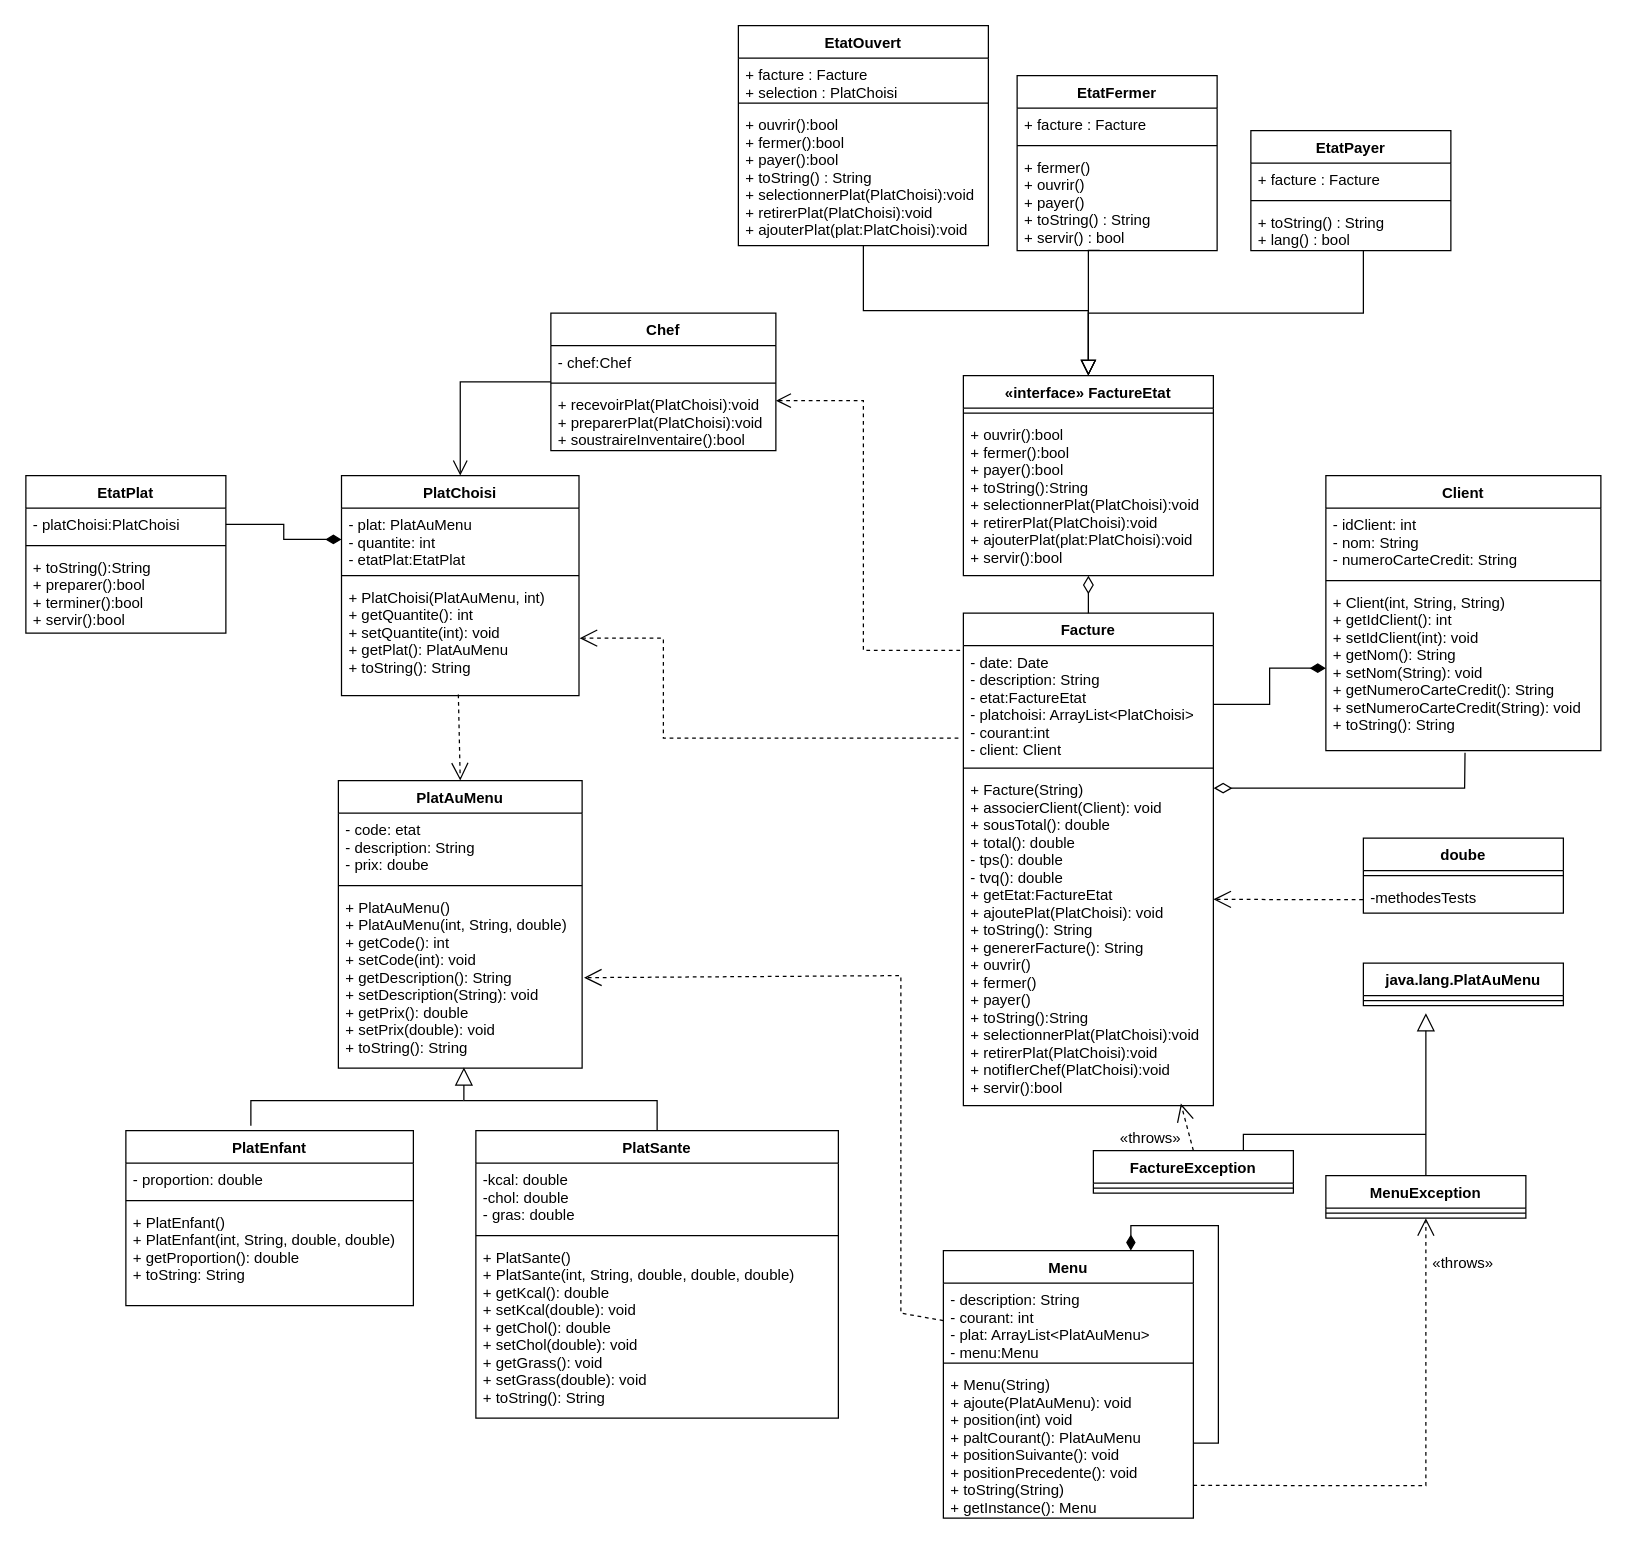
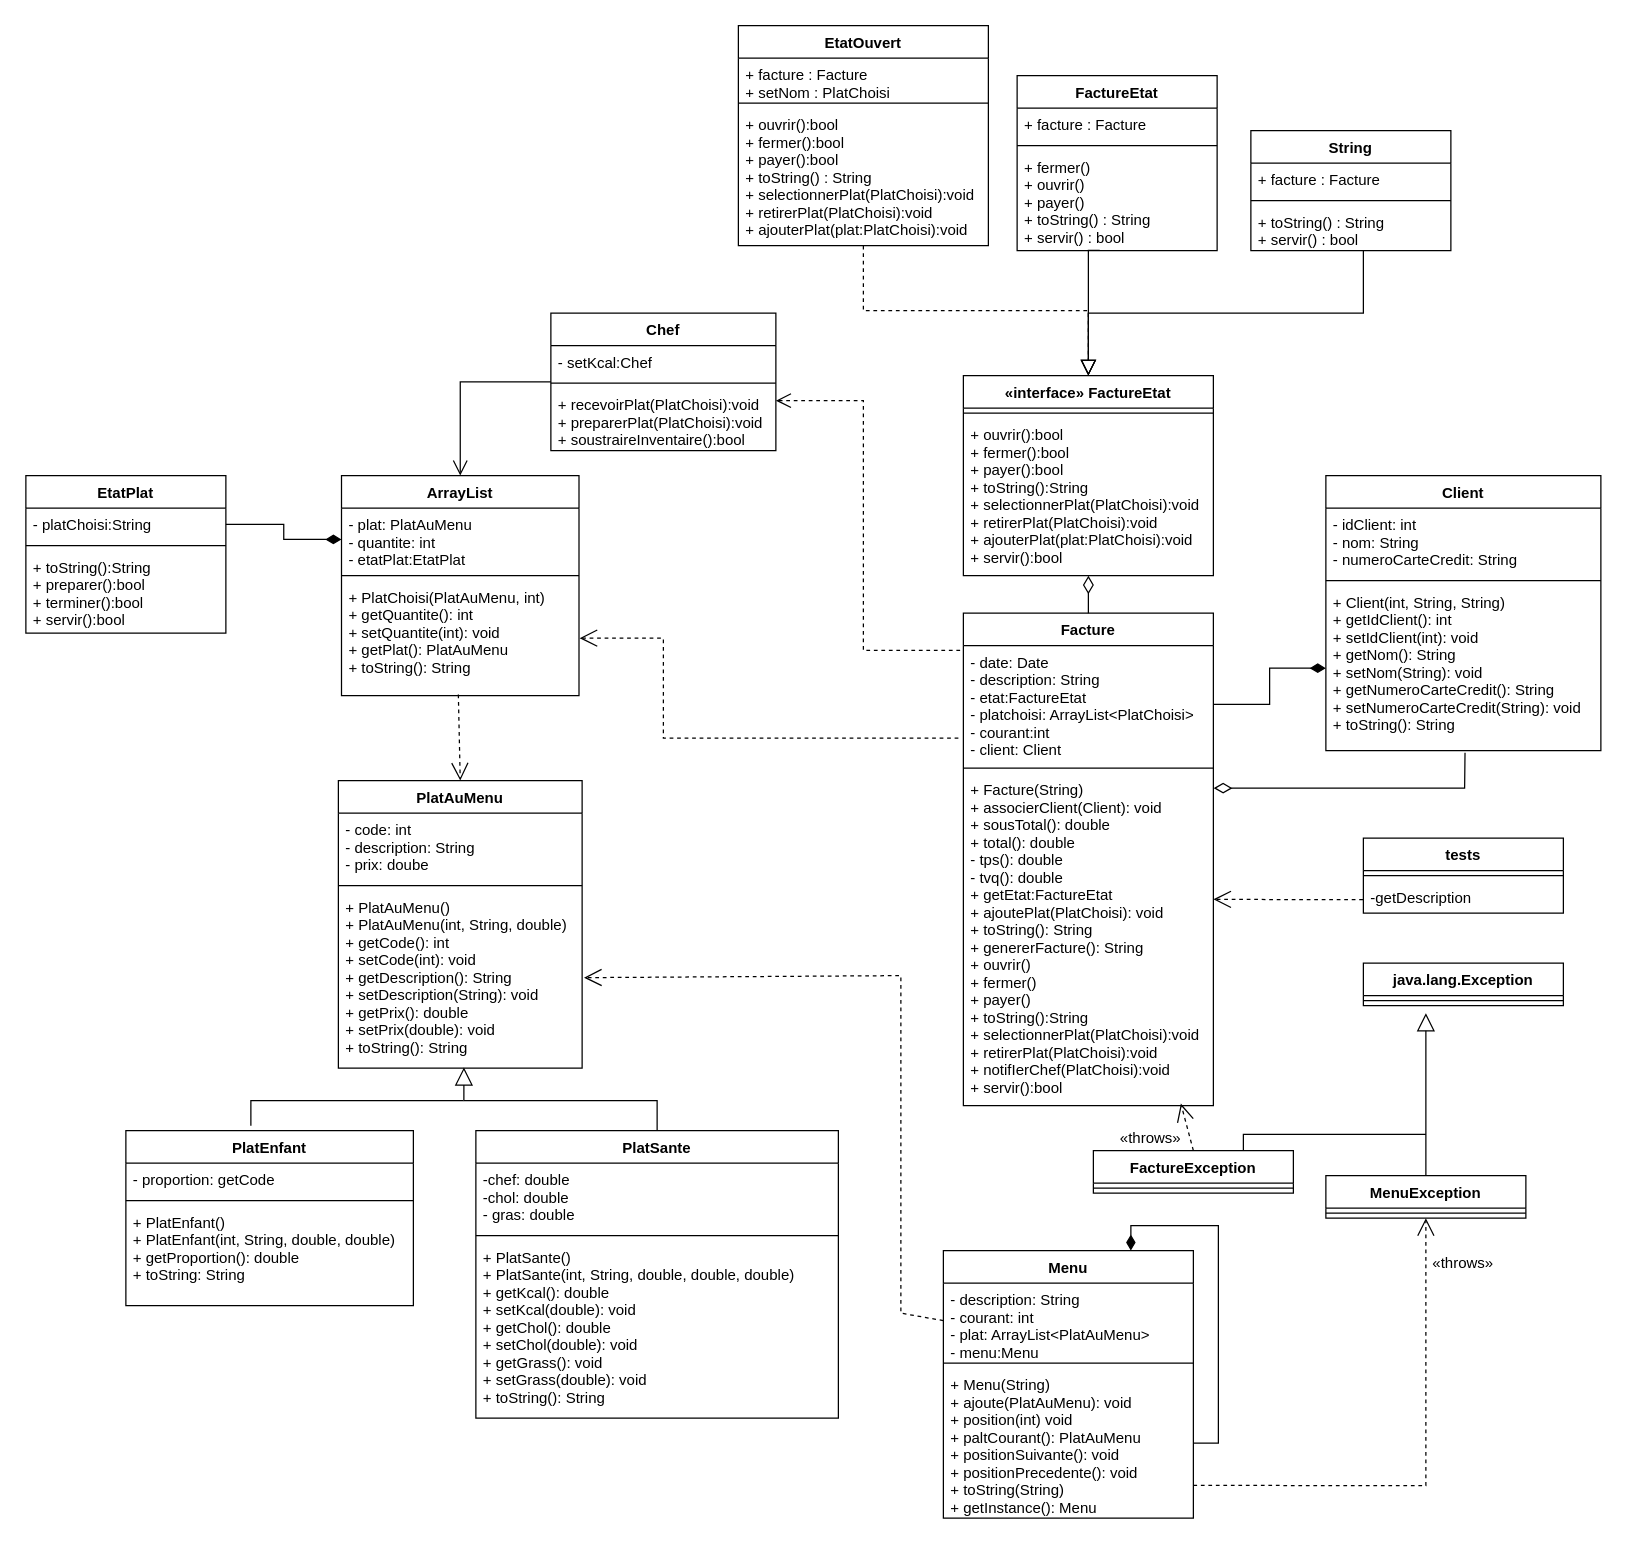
node "+ facture : Facture + selection : PlatChoisi": label "+ facture : Facture + selection : PlatChoisi" -> "+ facture : Facture + setNom : PlatChoisi"
node "EtatFermer": label "EtatFermer" -> "FactureEtat"
node "EtatPayer": label "EtatPayer" -> "String"
node "+ toString() : String + lang() : bool": label "+ toString() : String + lang() : bool" -> "+ toString() : String + servir() : bool"
edge "EtatOuvert" -> "«interface» FactureEtat": style solid -> dashed
node "- chef:Chef": label "- chef:Chef" -> "- setKcal:Chef"
node "PlatChoisi": label "PlatChoisi" -> "ArrayList"
node "- platChoisi:PlatChoisi": label "- platChoisi:PlatChoisi" -> "- platChoisi:String"
node "- code: etat - description: String - prix: doube": label "- code: etat - description: String - prix: doube" -> "- code: int - description: String - prix: doube"
node "doube": label "doube" -> "tests"
node "-methodesTests": label "-methodesTests" -> "-getDescription"
node "java.lang.PlatAuMenu": label "java.lang.PlatAuMenu" -> "java.lang.Exception"
node "- proportion: double": label "- proportion: double" -> "- proportion: getCode"
node "-kcal: double -chol: double - gras: double": label "-kcal: double -chol: double - gras: double" -> "-chef: double -chol: double - gras: double"
